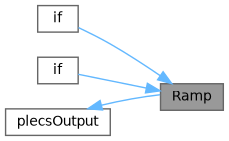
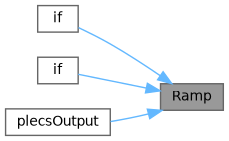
edge "Ramp" -> "plecsOutput": reversed
